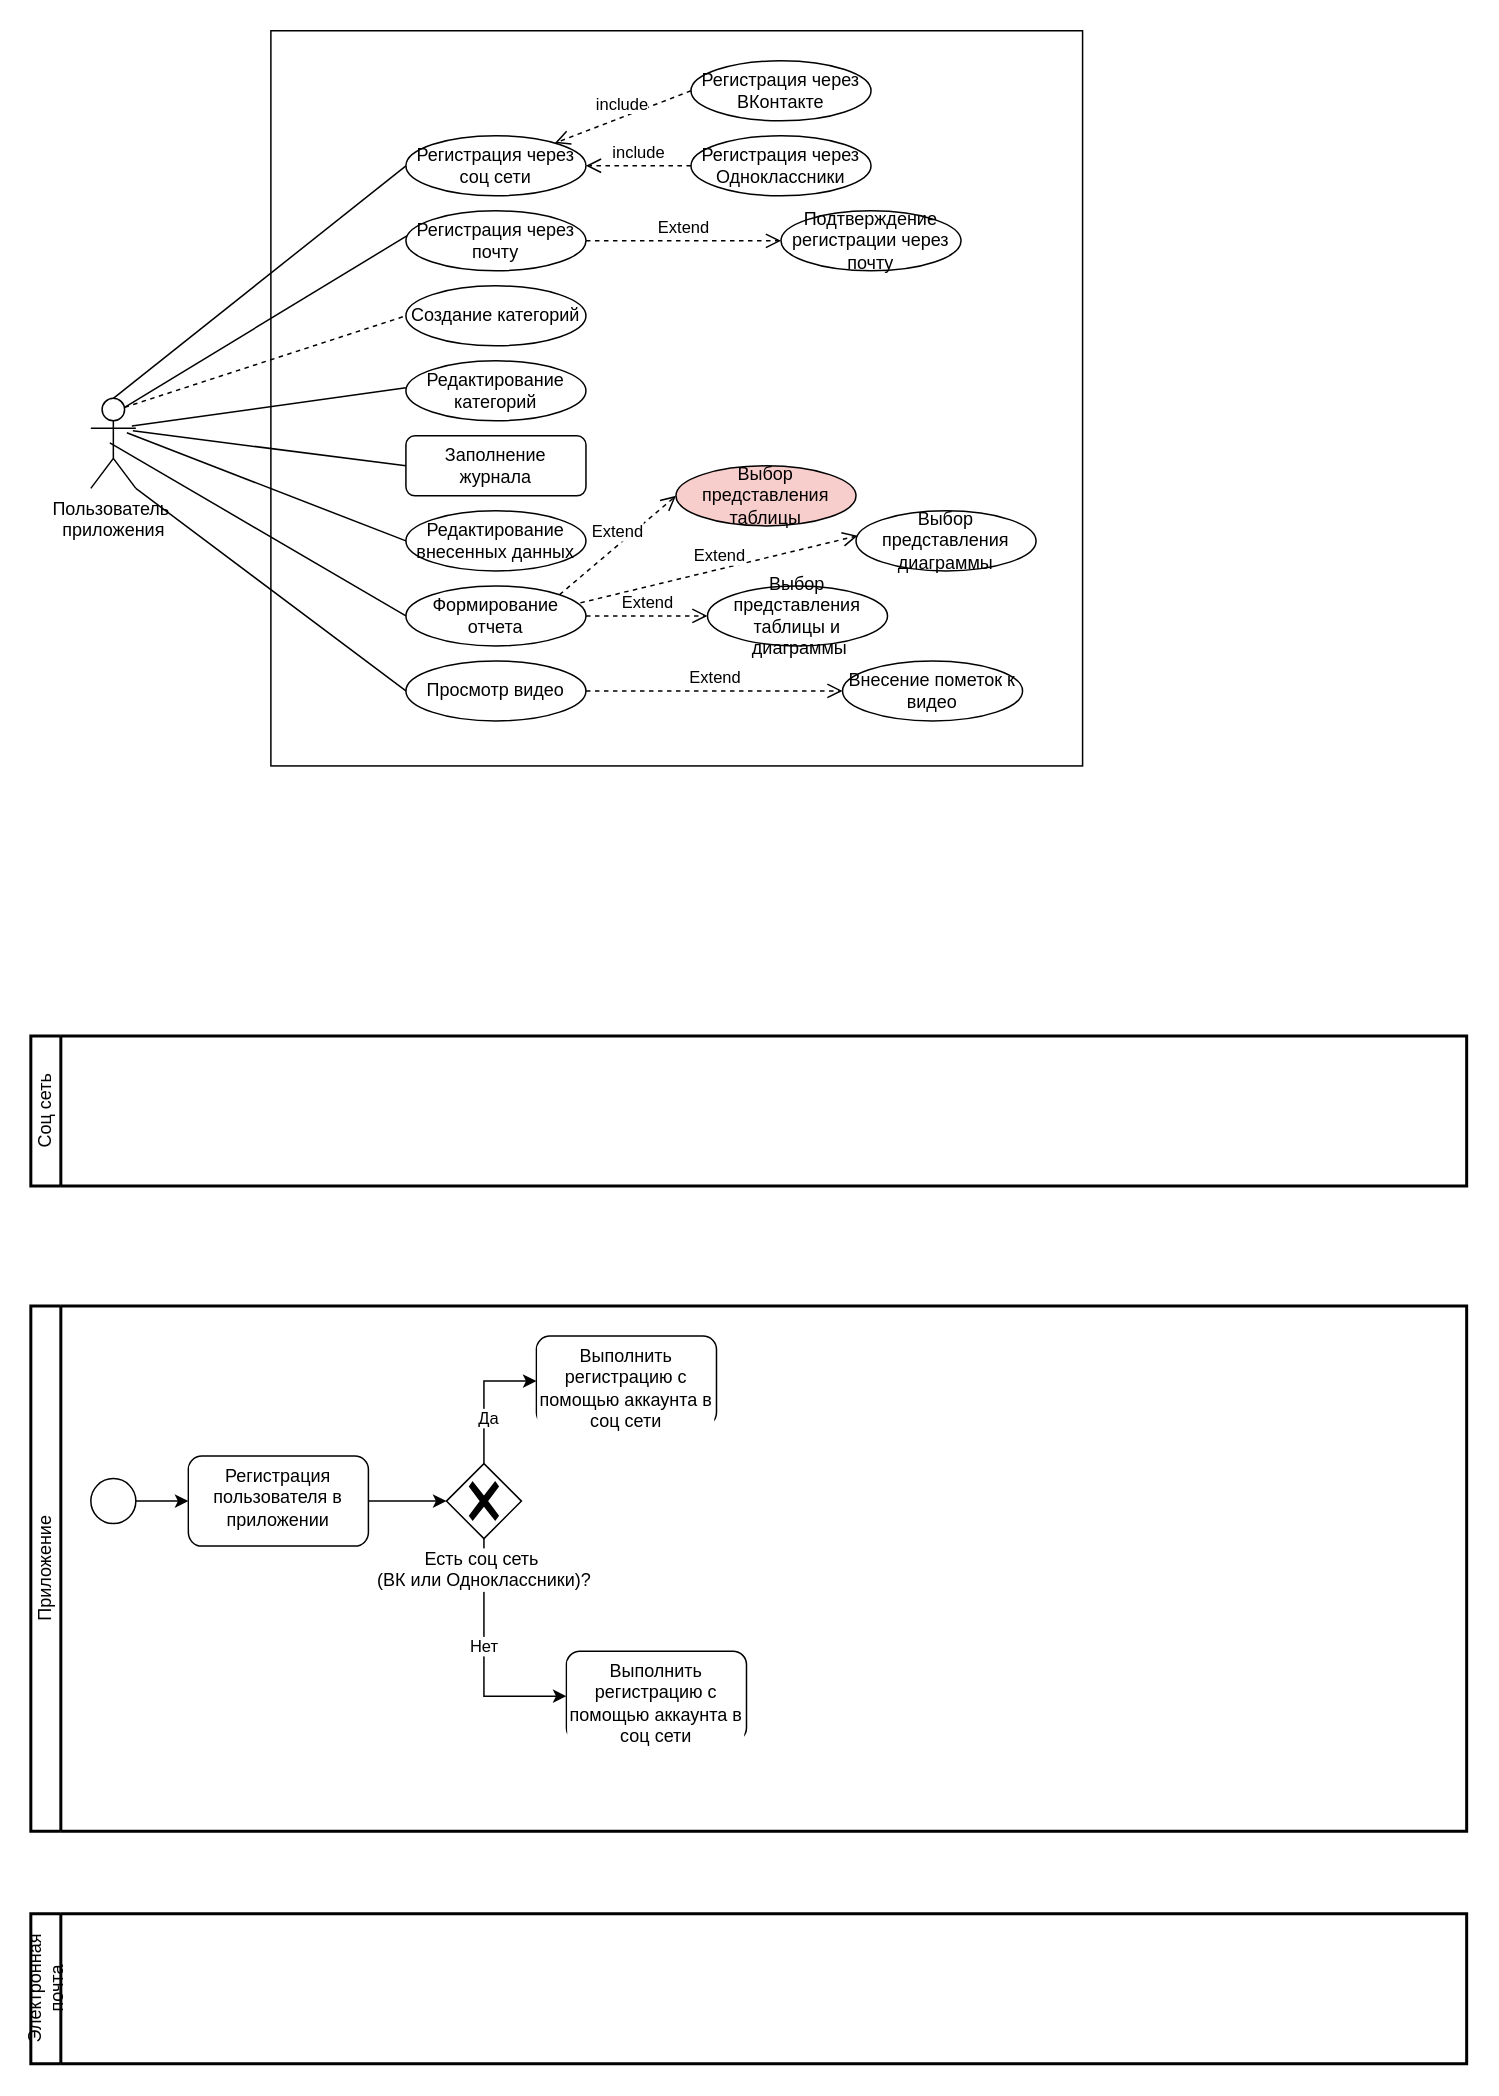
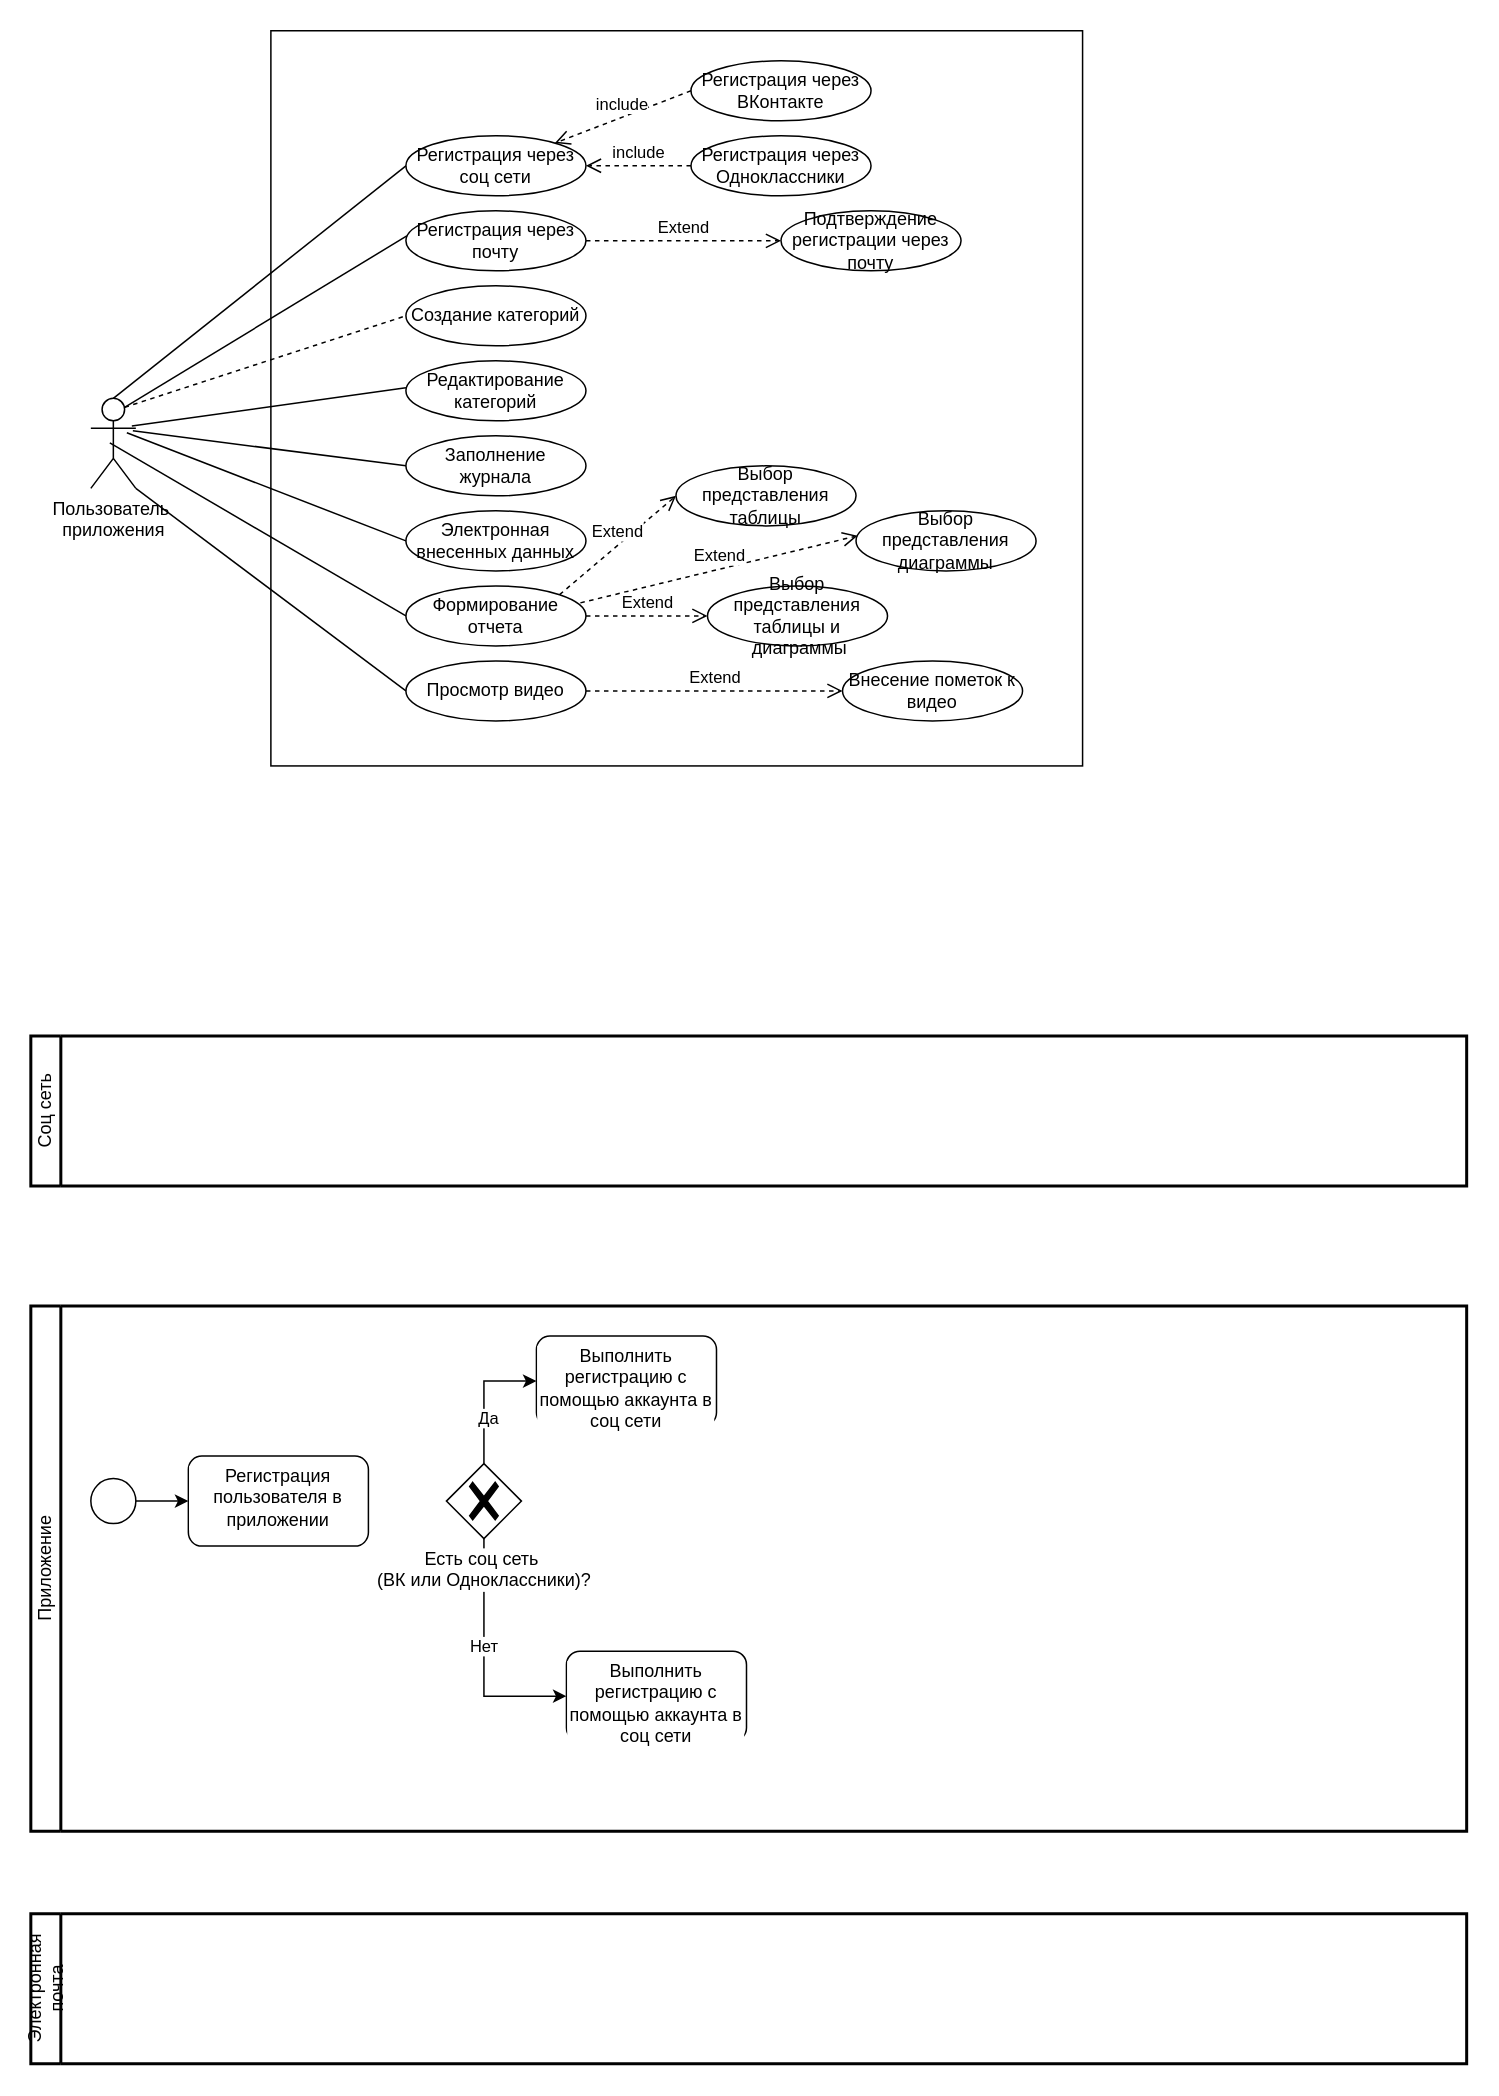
node "Заполнение журнала": shape rounded rectangle -> ellipse
node "Выбор представления таблицы": fillcolor #f8cecc -> #ffffff
node "Редактирование внесенных данных": label "Редактирование внесенных данных" -> "Электронная внесенных данных"
edge "Регистрация пользователя в приложении" -> "Есть соц сеть (ВК или Одноклассники)?": removed
